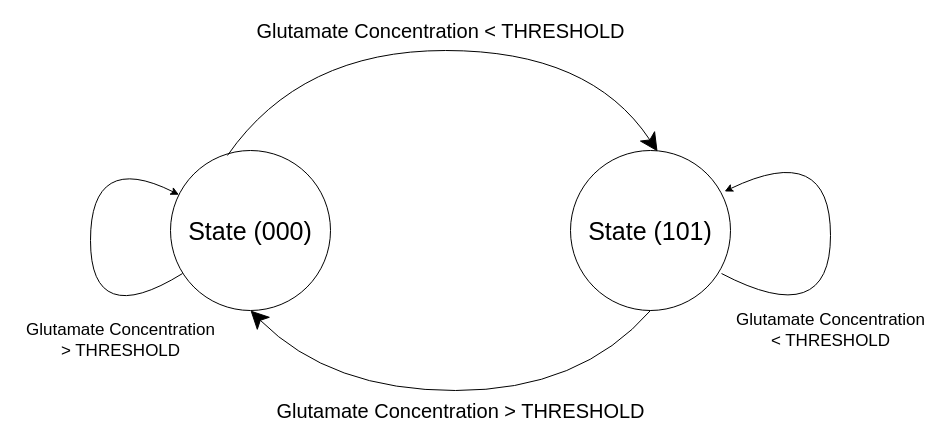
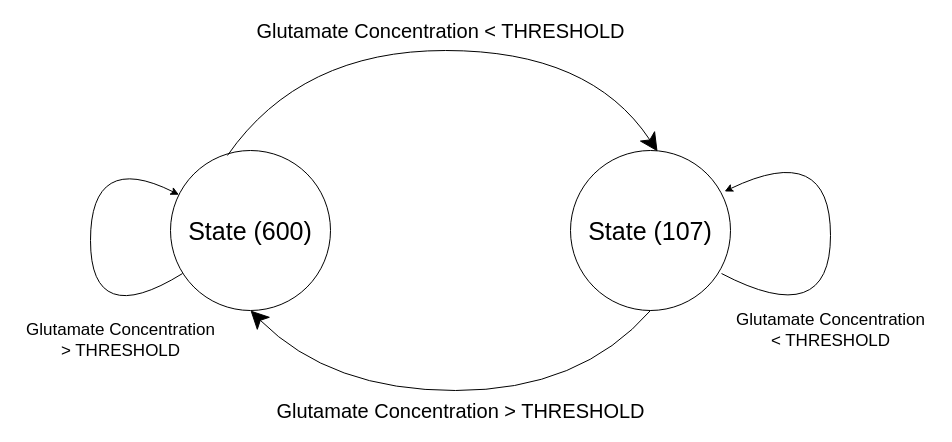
node "State (000)": label "State (000)" -> "State (600)"
node "State (101)": label "State (101)" -> "State (107)"
